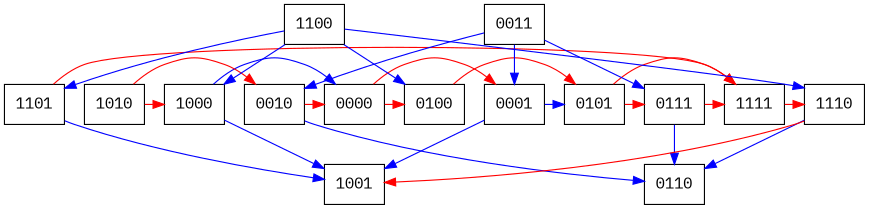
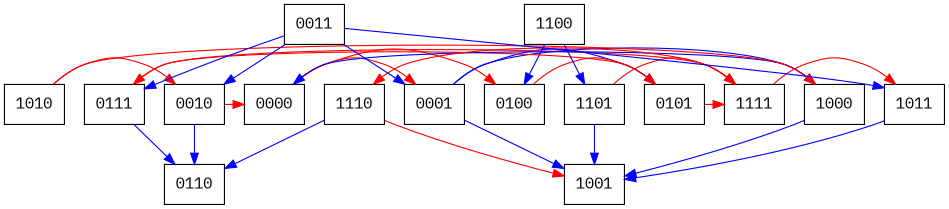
edge "1100" -> "1110": removed
edge "1100" -> "1000": now "0001" -> "1000"
node "1011": added
